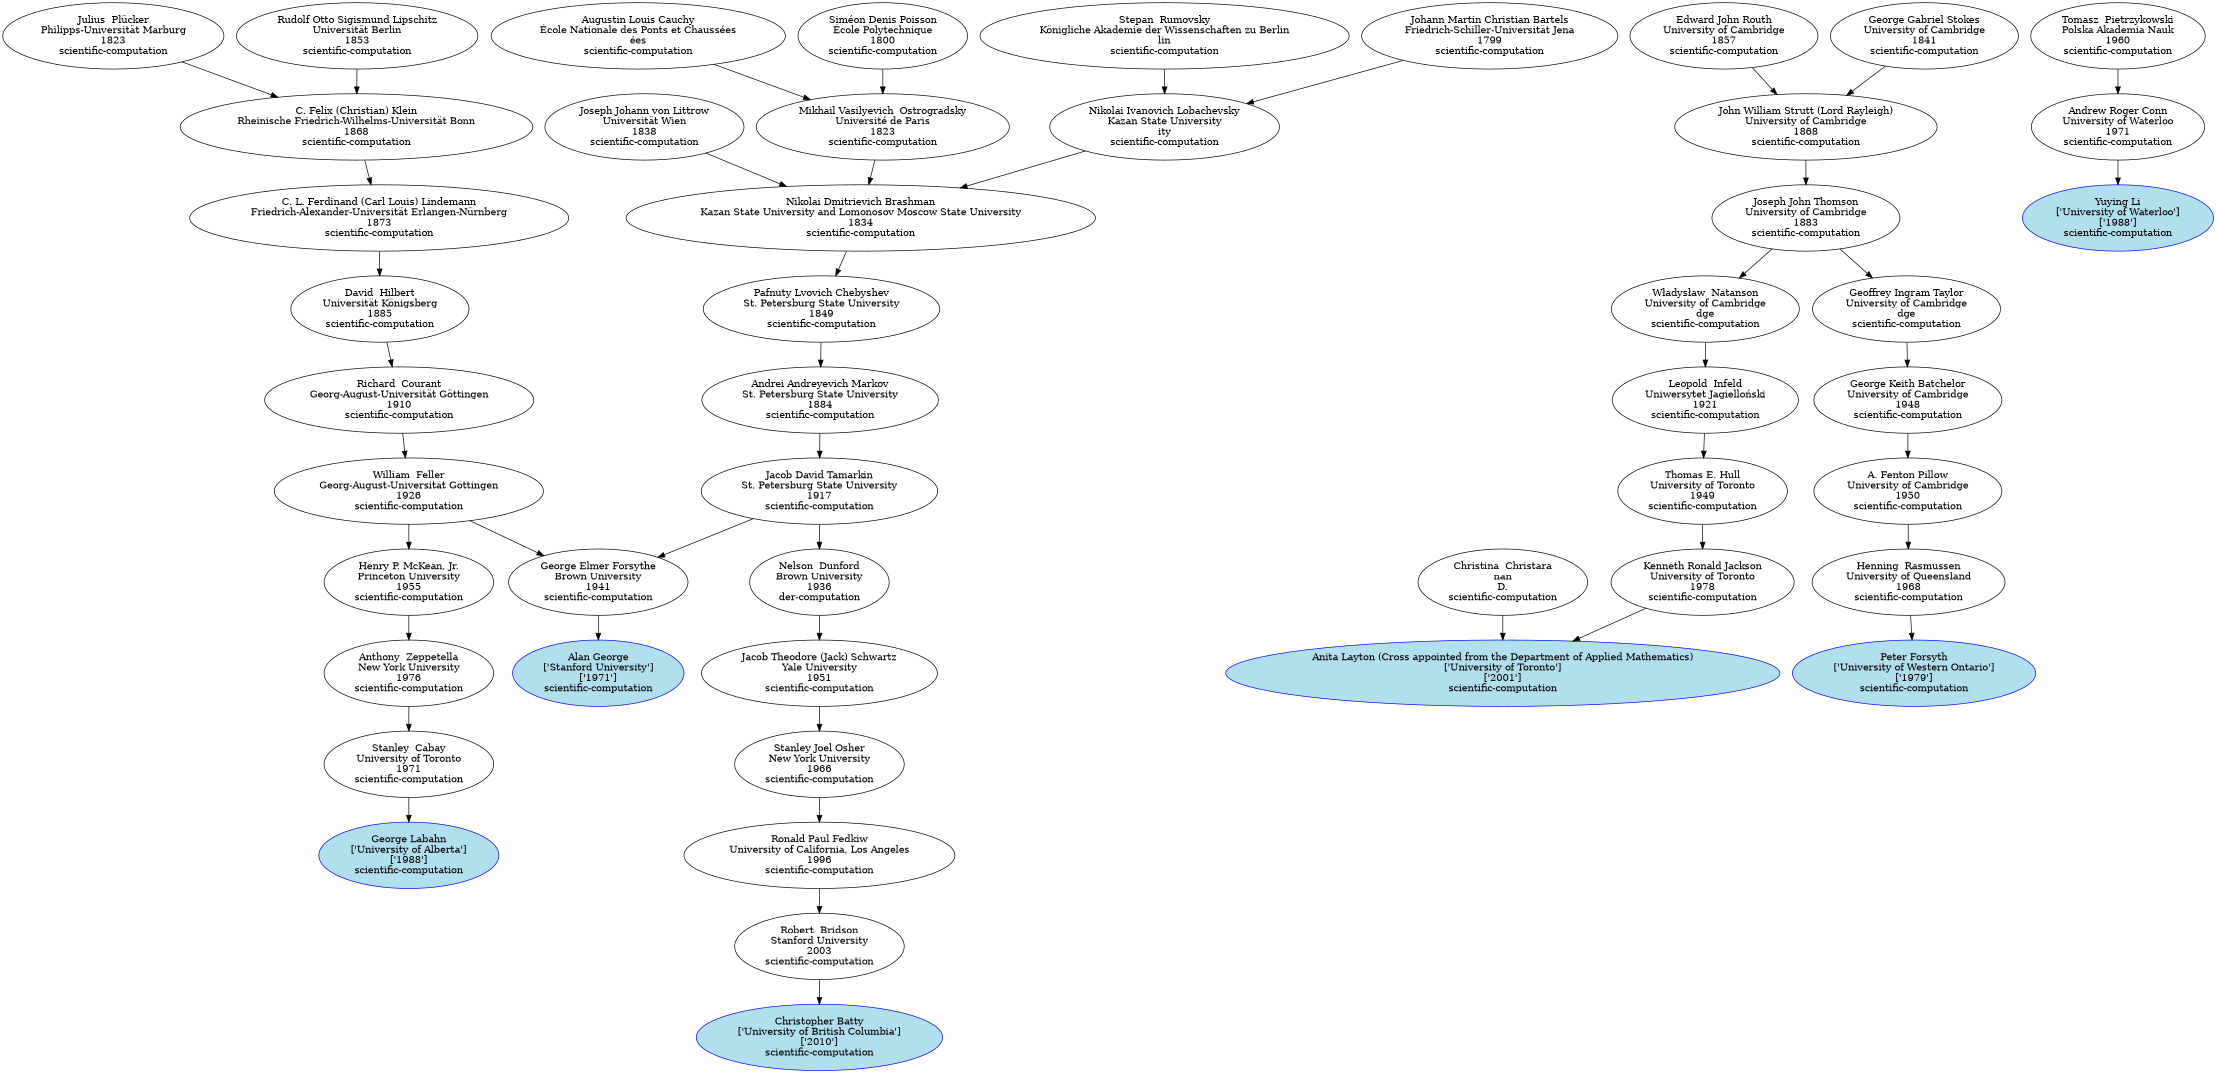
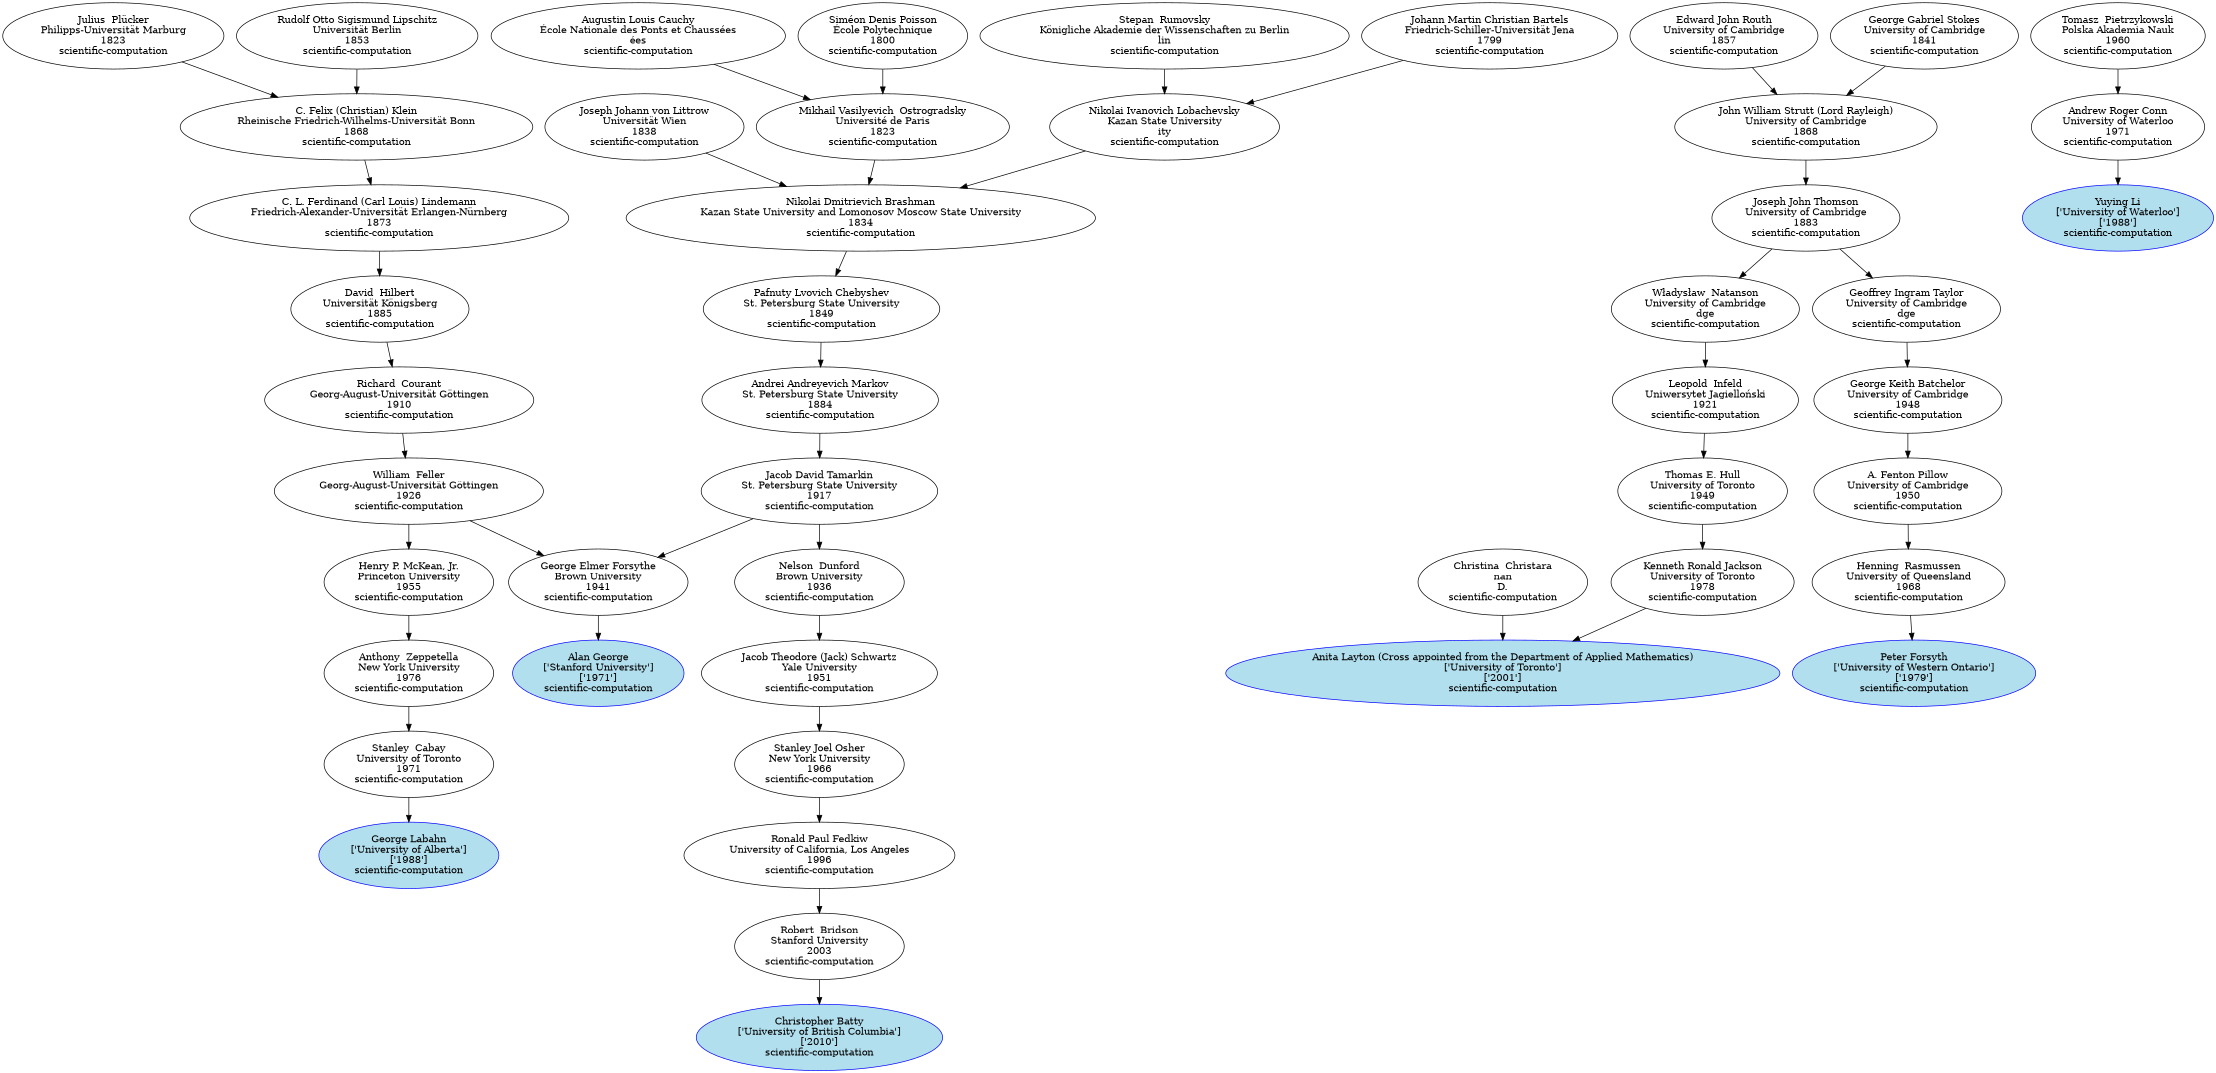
node "Nelson  Dunford Brown University 1936 der-computation": label "Nelson  Dunford Brown University 1936 der-computation" -> "Nelson  Dunford Brown University 1936 scientific-computation"
